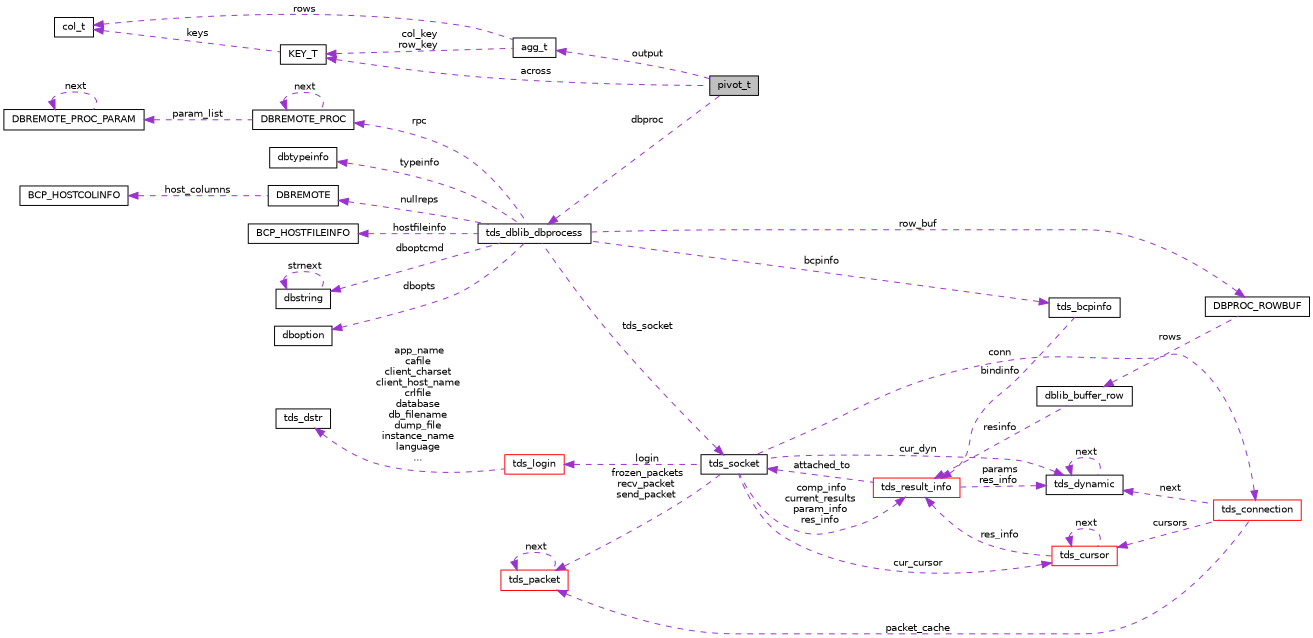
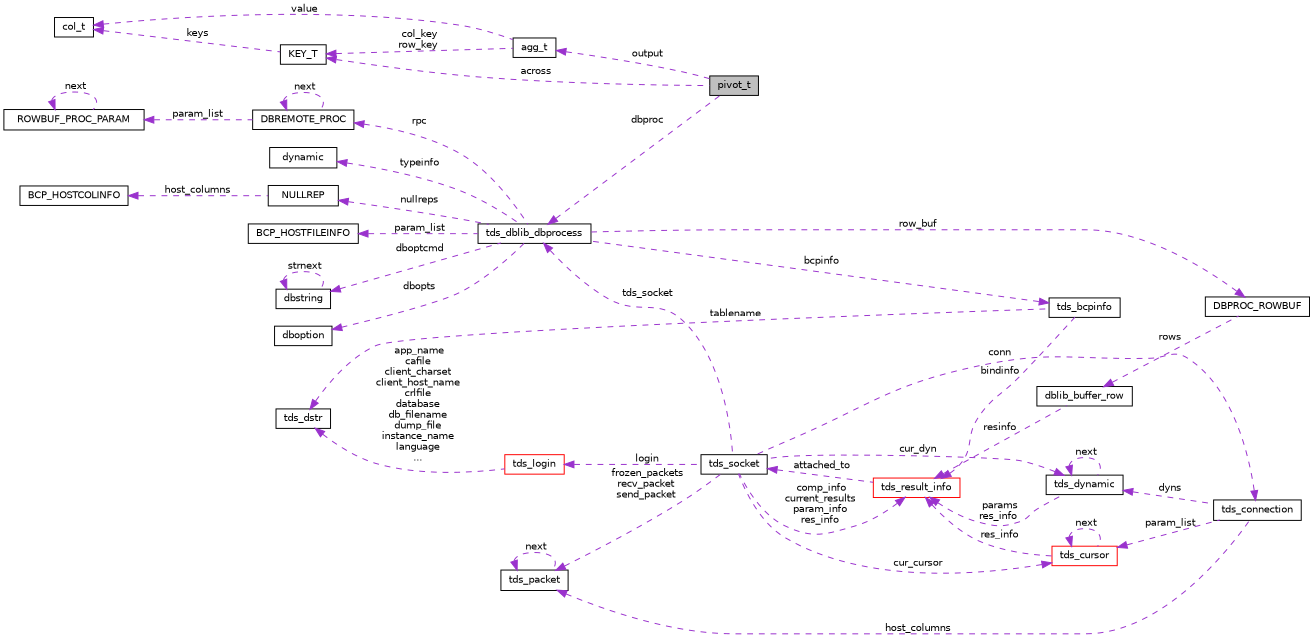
edge "agg_t" -> "col_t": label " rows" -> " value"
node "DBREMOTE_PROC_PARAM": label "DBREMOTE_PROC_PARAM" -> "ROWBUF_PROC_PARAM"
node "dbtypeinfo": label "dbtypeinfo" -> "dynamic"
node "DBREMOTE": label "DBREMOTE" -> "NULLREP"
edge "tds_dblib_dbprocess" -> "BCP_HOSTFILEINFO": label " hostfileinfo" -> " param_list"
edge "tds_bcpinfo" -> "tds_dstr": added, label "tablename"
edge "tds_dblib_dbprocess" -> "tds_socket": reversed
edge "tds_result_info" -> "tds_dynamic": reversed
edge "tds_connection" -> "tds_dynamic": label " next" -> " dyns"
node "tds_connection": color red -> black
edge "tds_connection" -> "tds_cursor": label " cursors" -> " param_list"
node "tds_packet": color red -> black
edge "tds_connection" -> "tds_packet": label " packet_cache" -> " host_columns"
